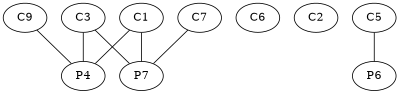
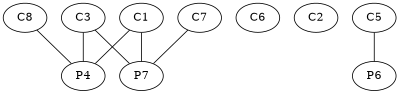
node "C9": label "C9" -> "C8"
